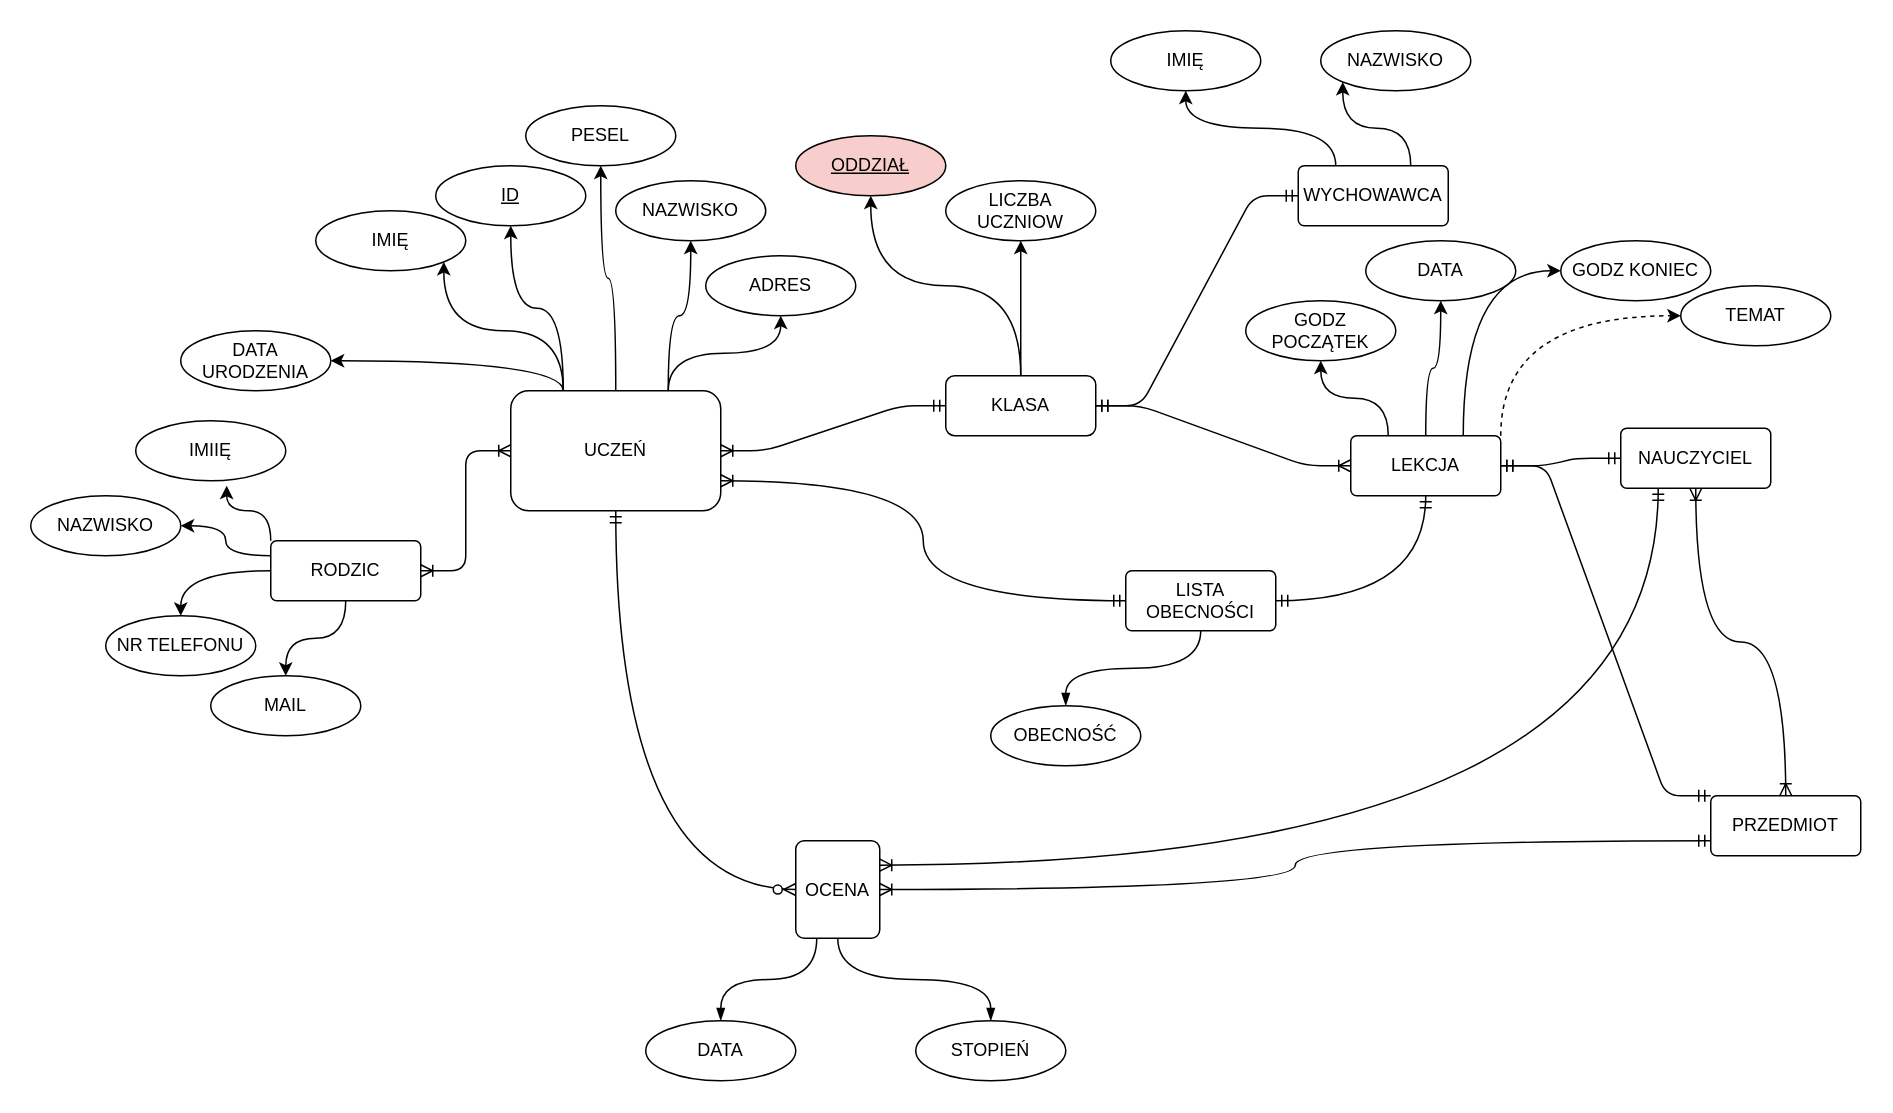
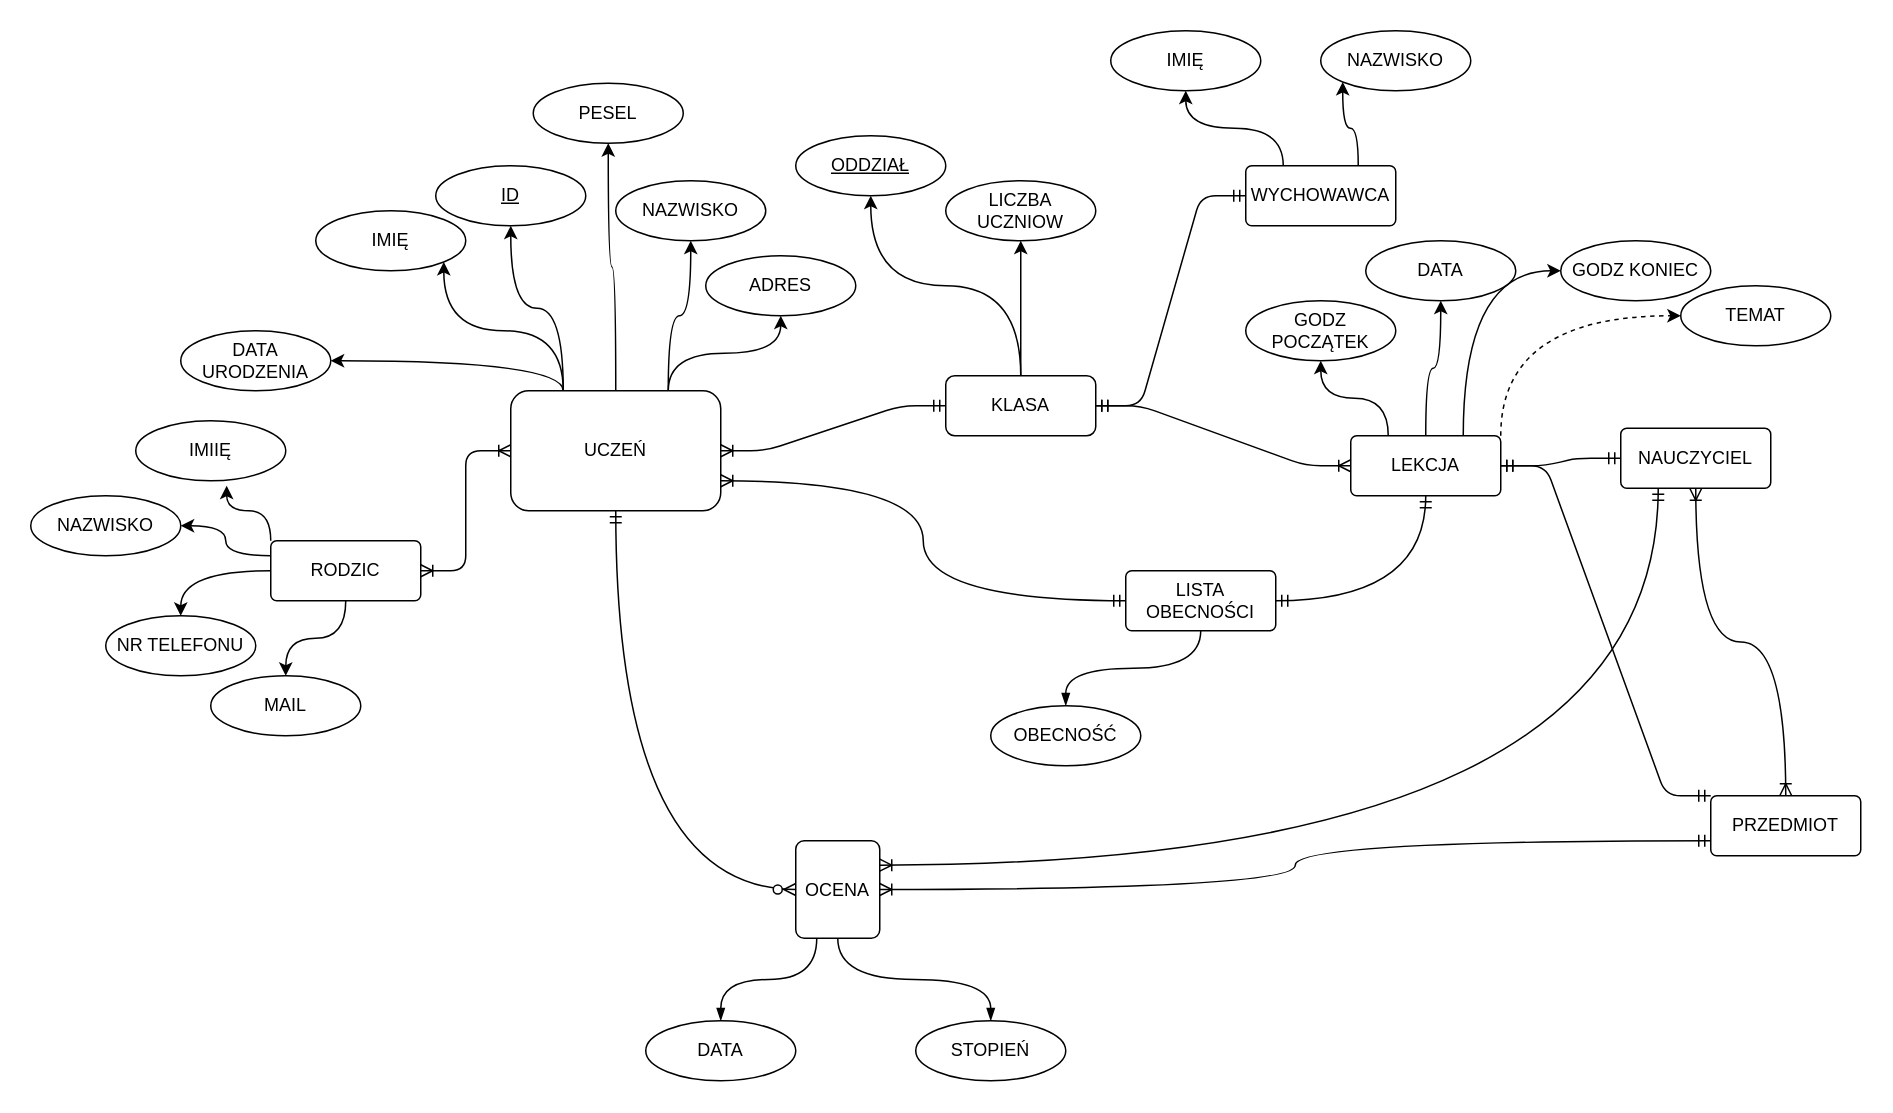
node "PESEL": moved (601, 136) -> (608, 113)
node "ODDZIAŁ": fillcolor #f8cecc -> #ffffff
node "WYCHOWAWCA": moved (1373, 196) -> (1321, 196)
